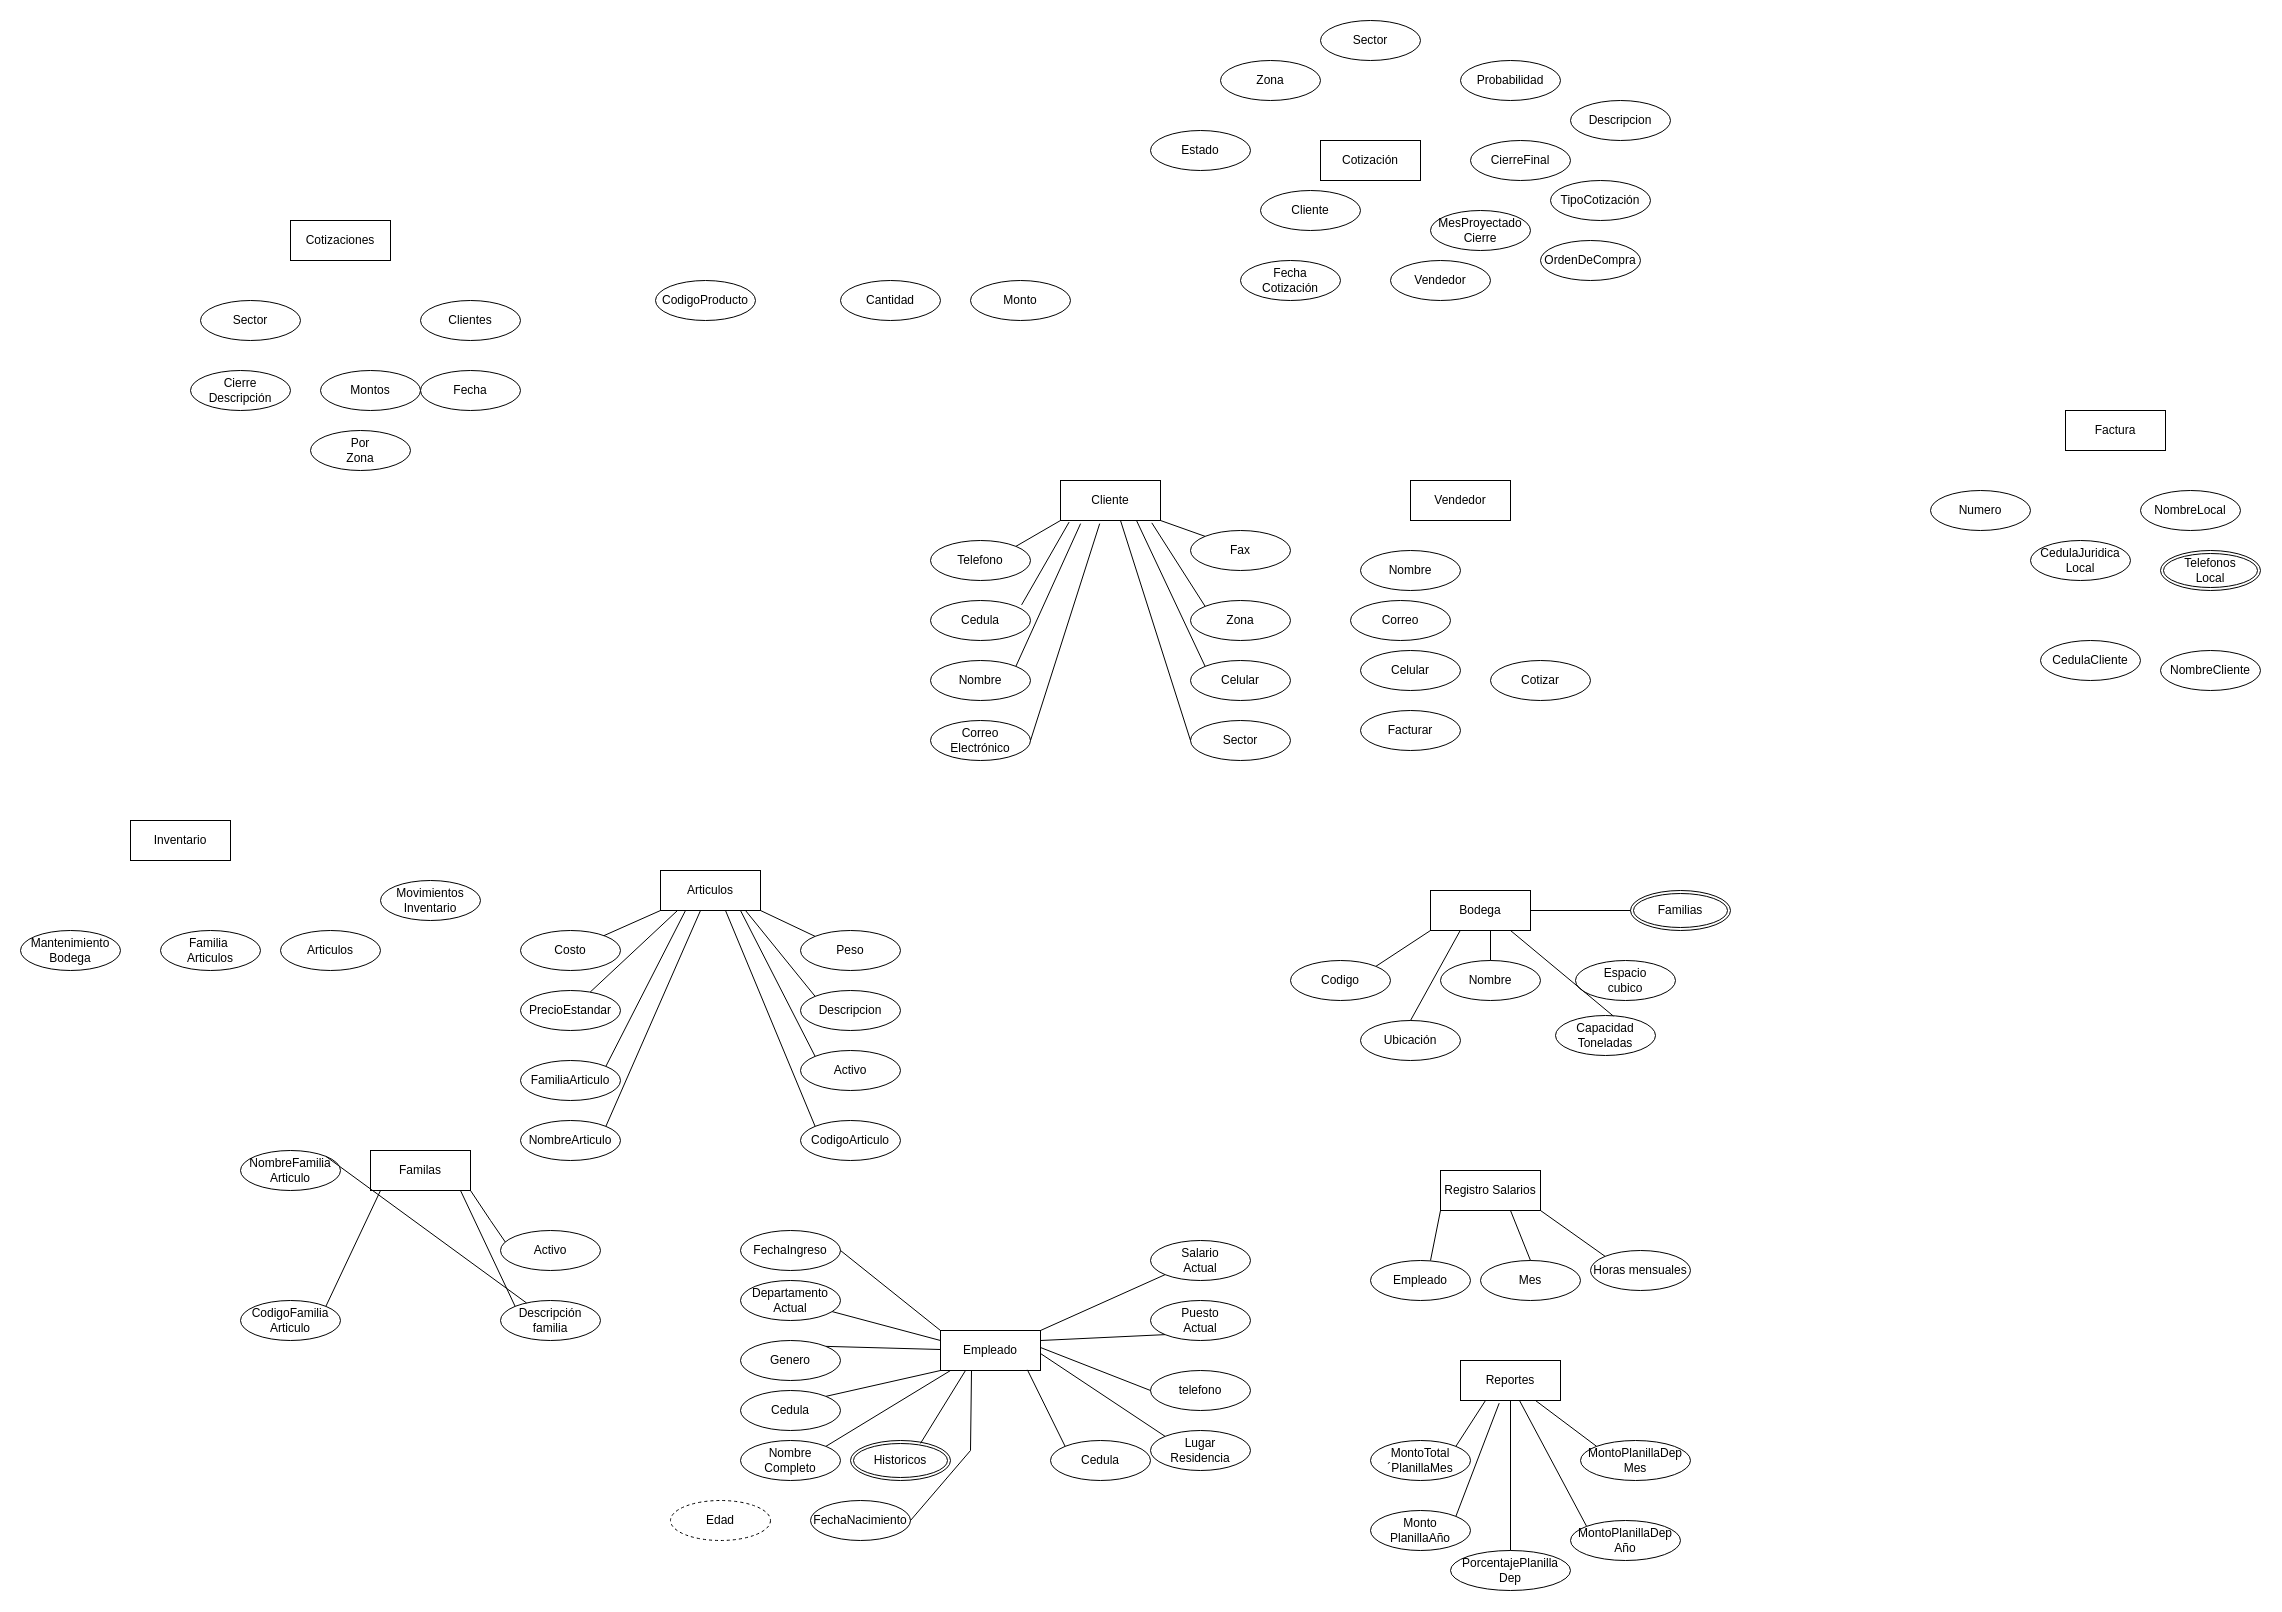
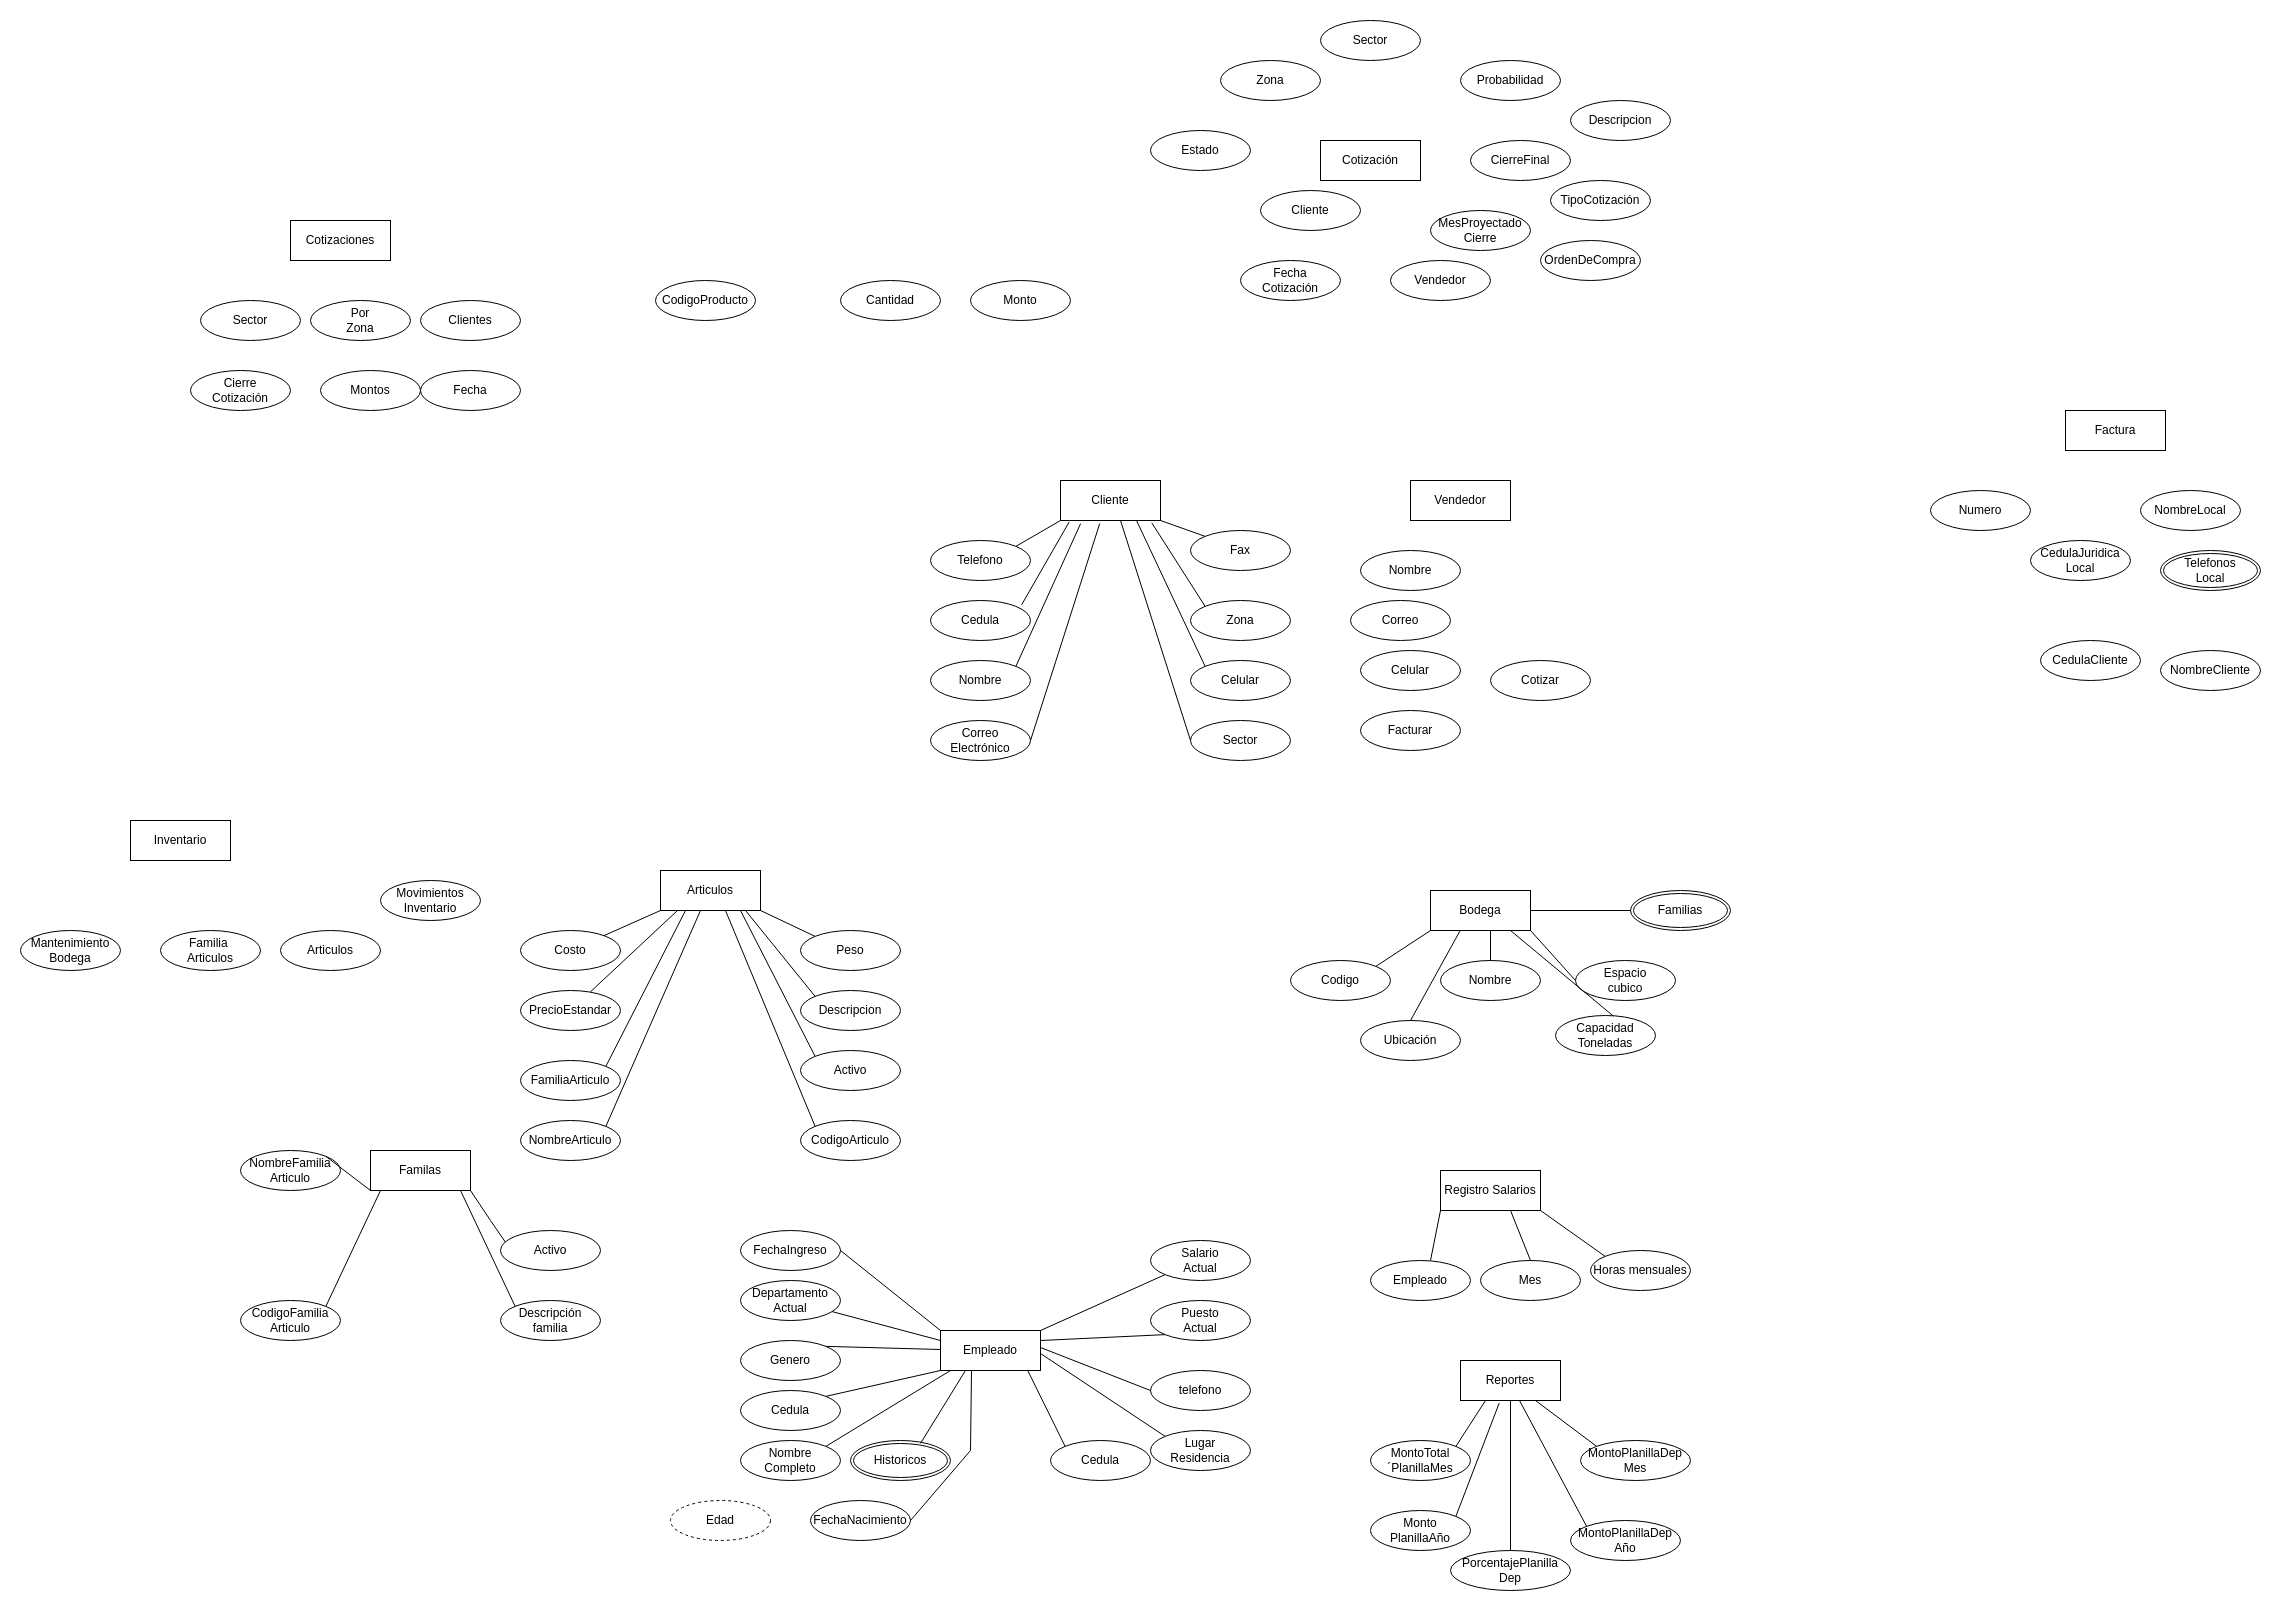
node "Cierre Descripción": label "Cierre Descripción" -> "Cierre Cotización"
node "Por Zona": moved (361, 451) -> (361, 321)
edge "Bodega" -- "Espacio cubico": added
edge "NombreFamilia Articulo" -- "Descripción familia": now "NombreFamilia Articulo" -- "Familas"
